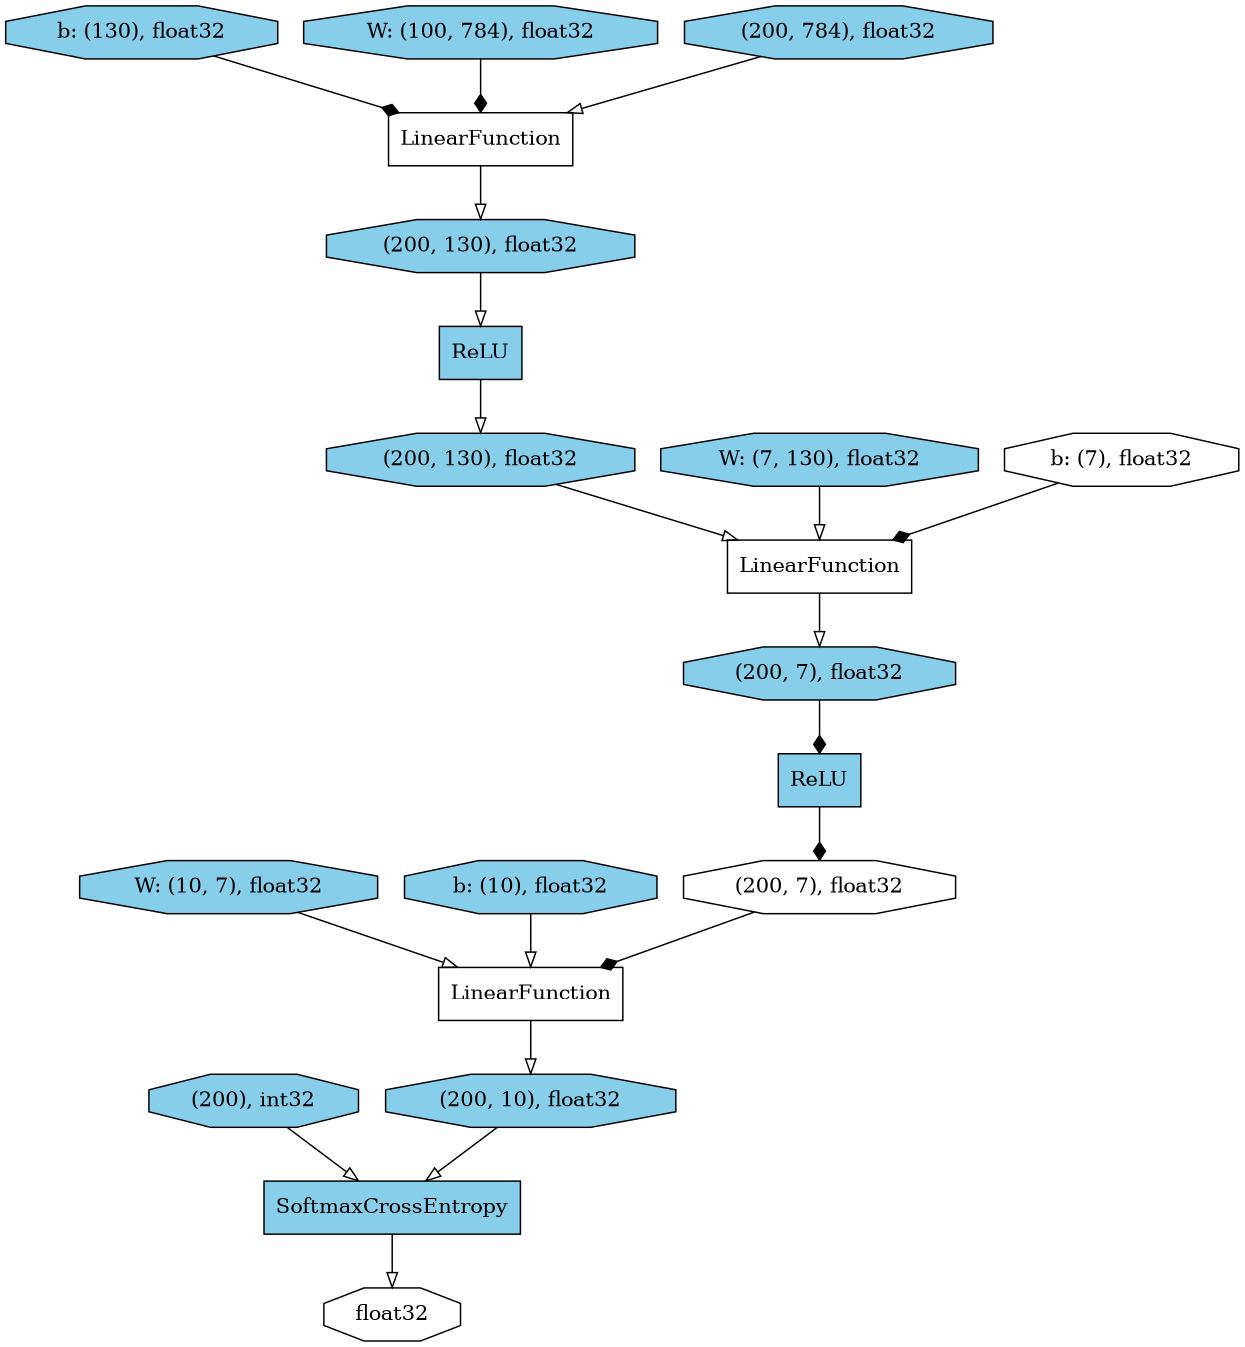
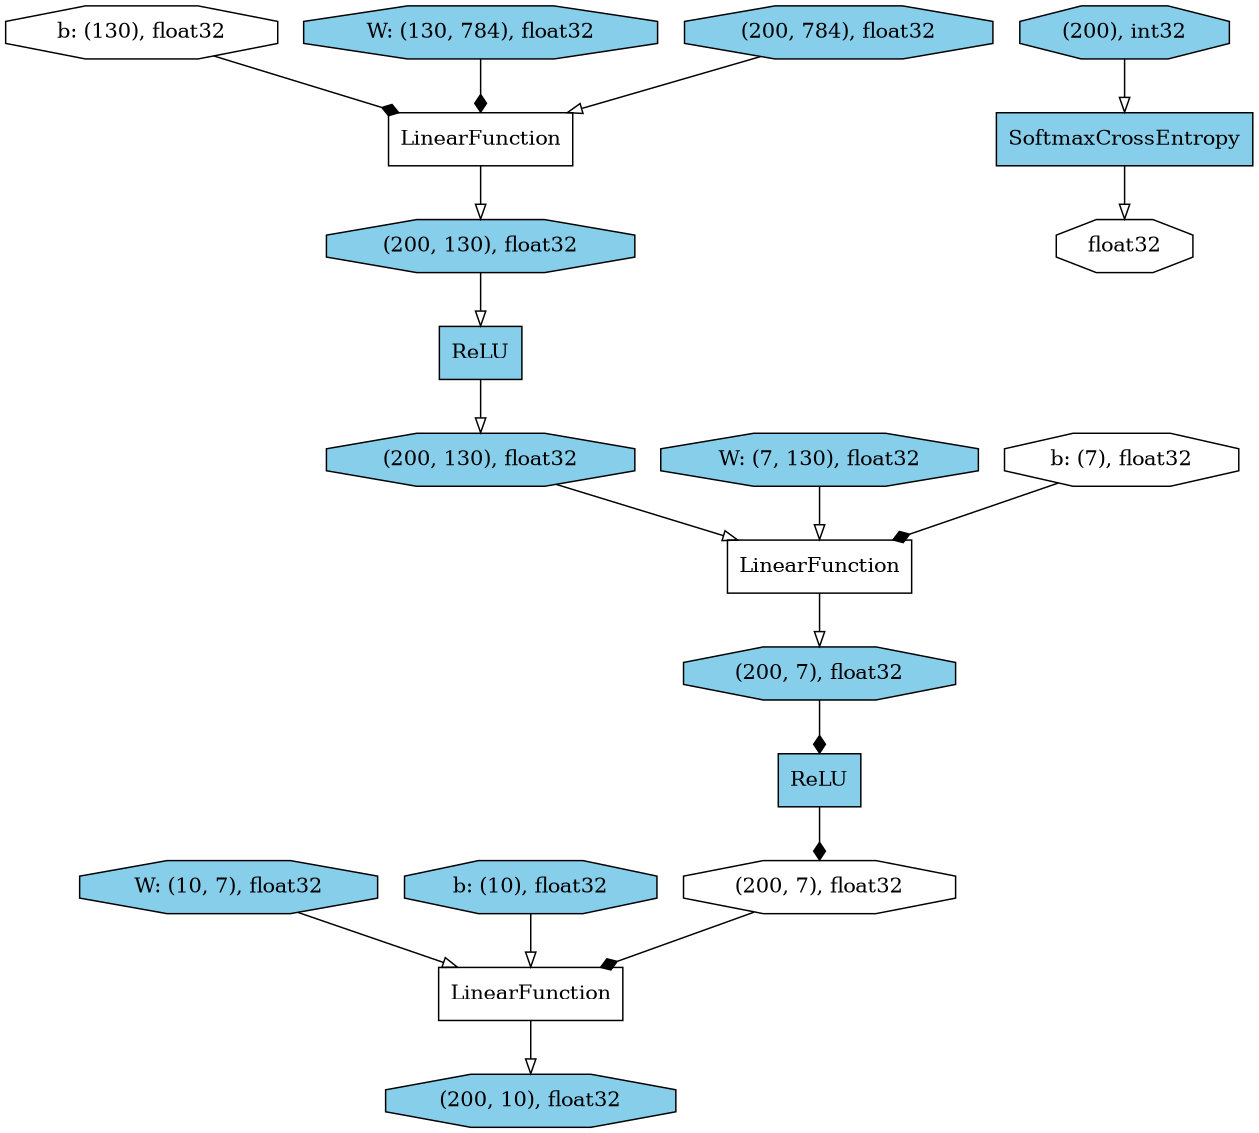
node "b: (130), float32": fillcolor skyblue -> white
node "W: (100, 784), float32": label "W: (100, 784), float32" -> "W: (130, 784), float32"
edge "(200, 10), float32" -> "SoftmaxCrossEntropy": removed
